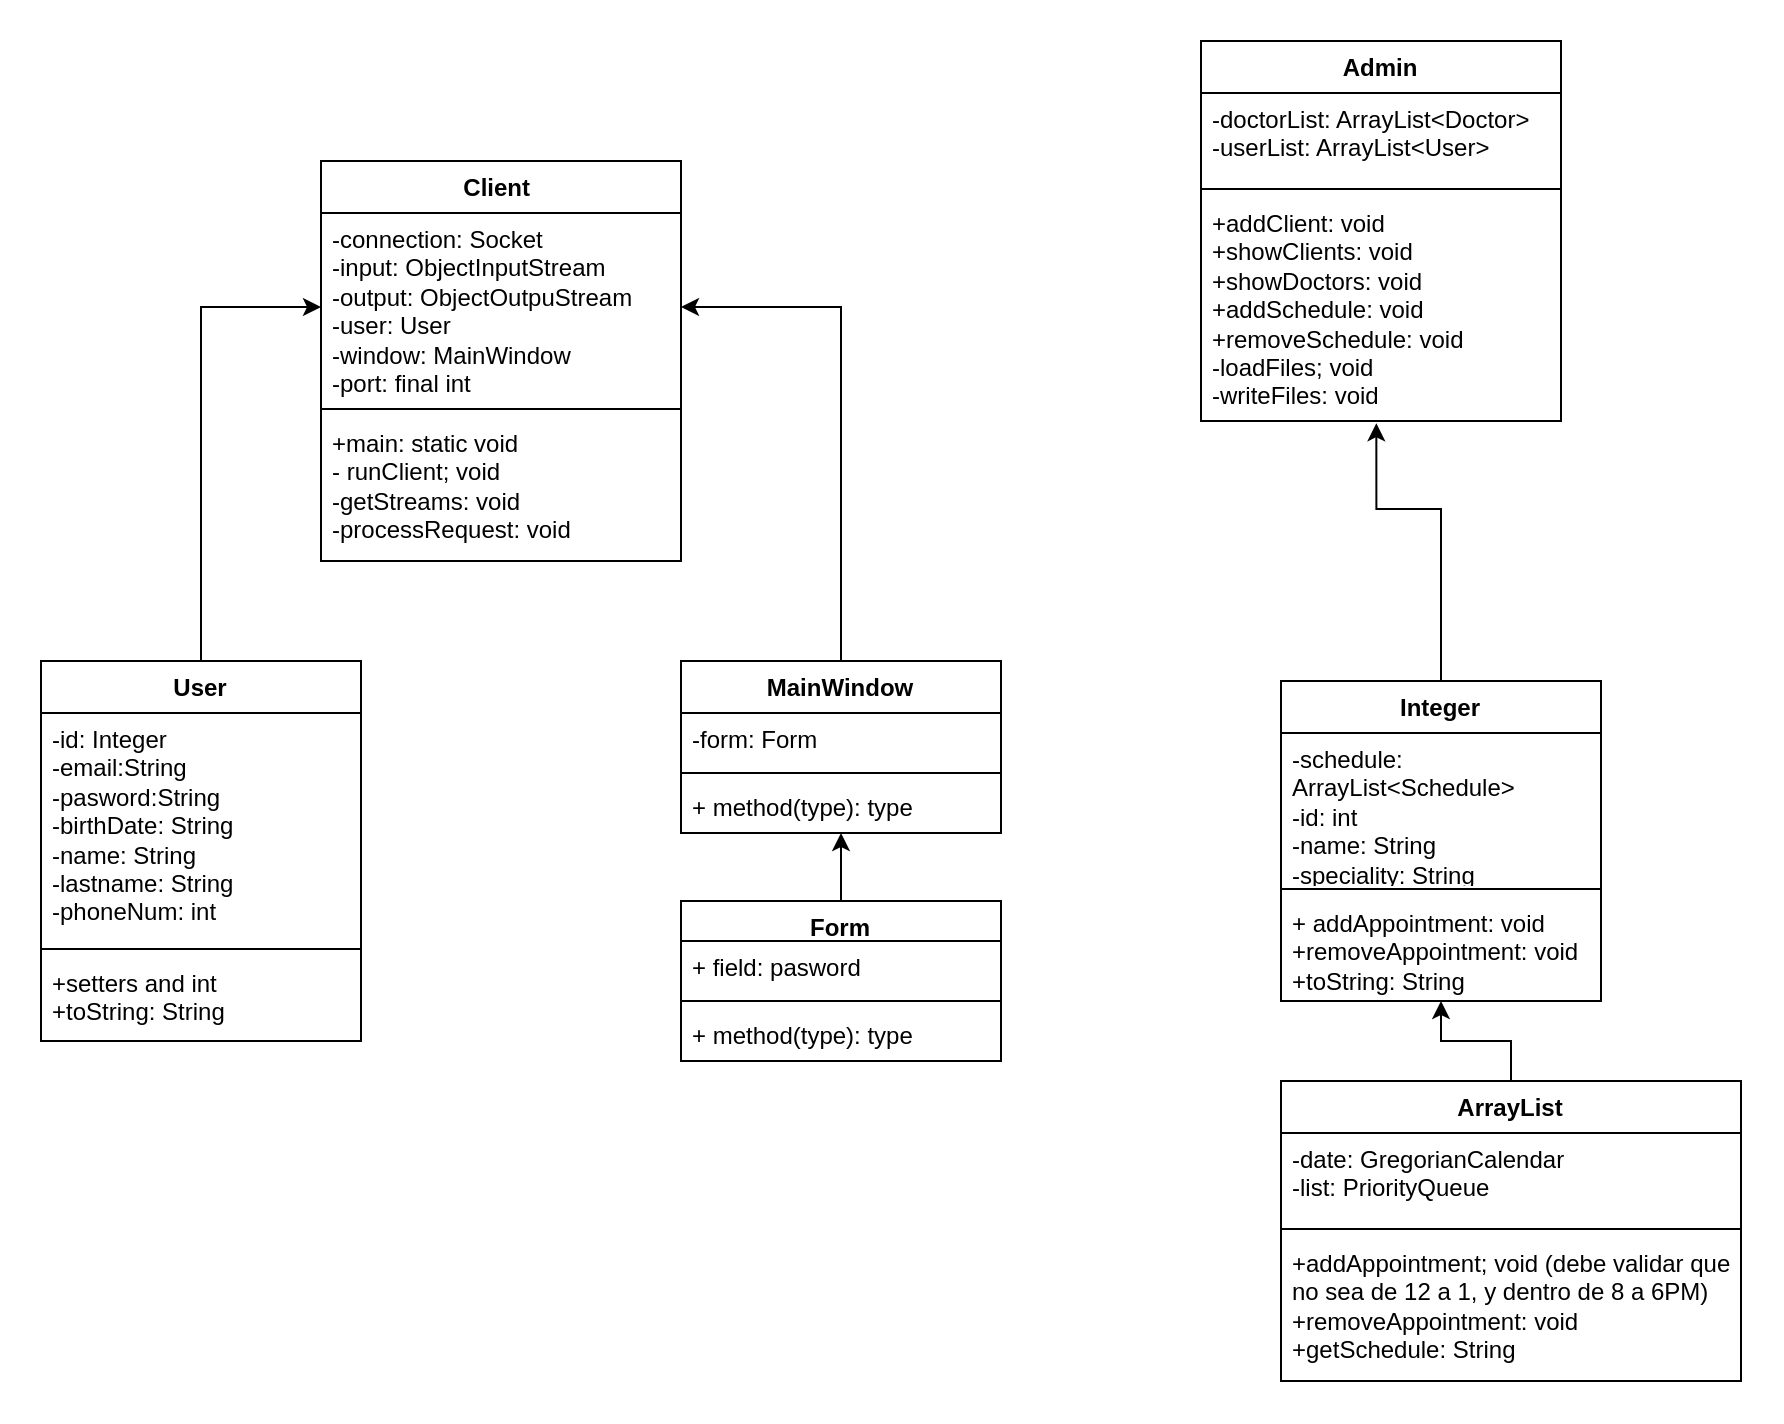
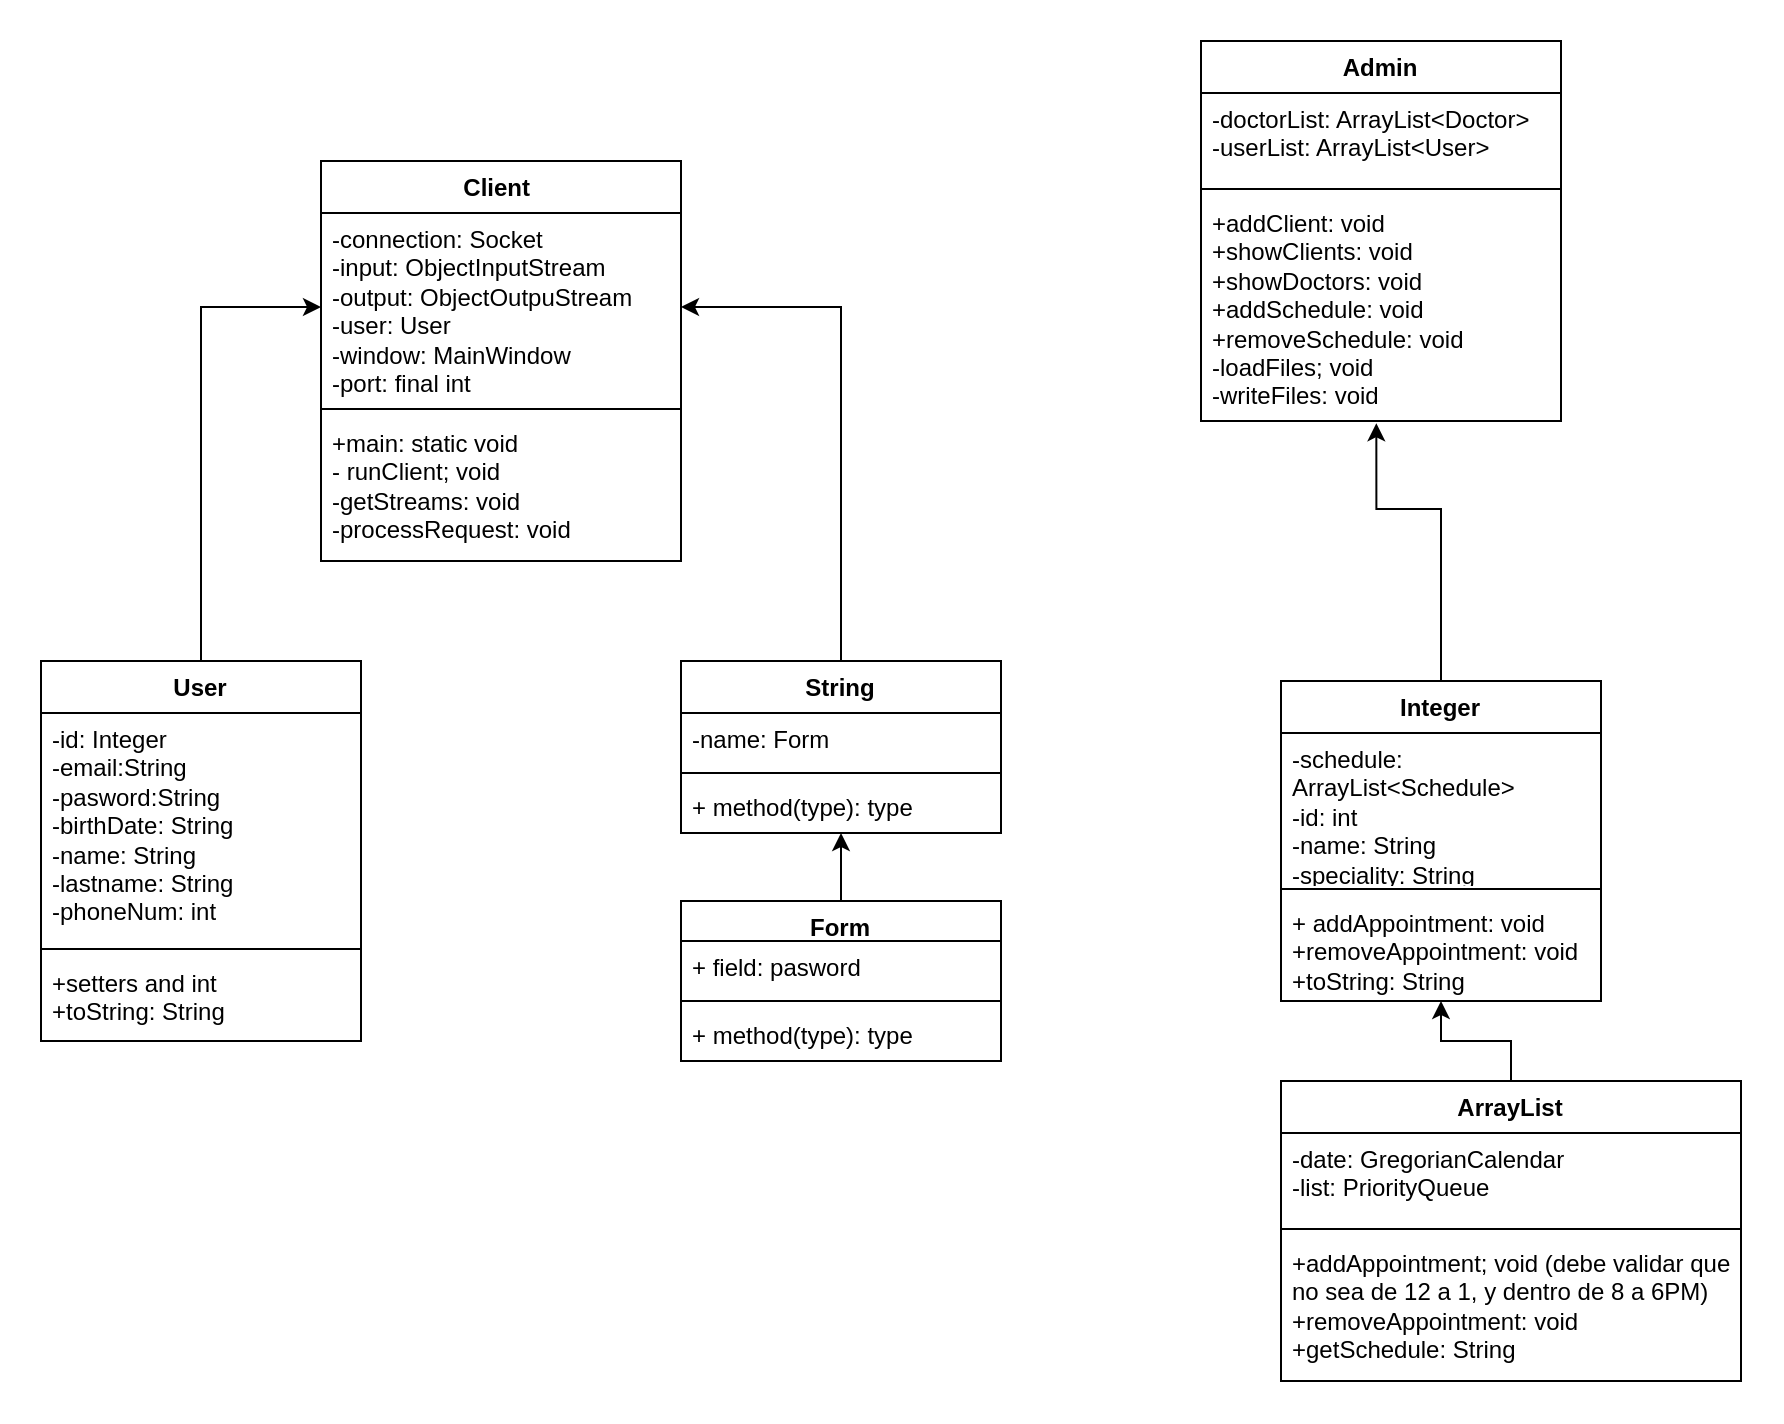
node "MainWindow": label "MainWindow" -> "String"
node "-form: Form": label "-form: Form" -> "-name: Form"
